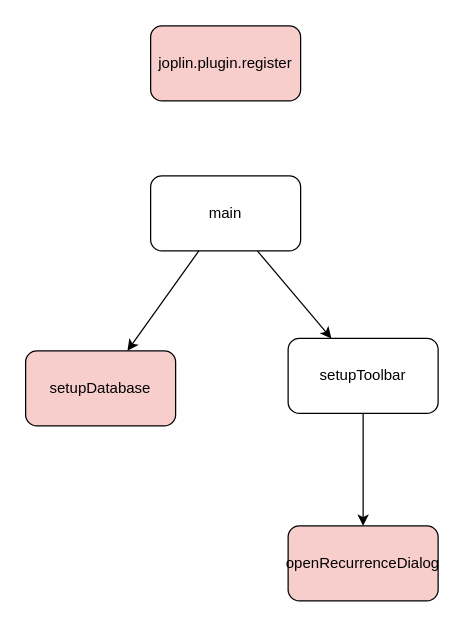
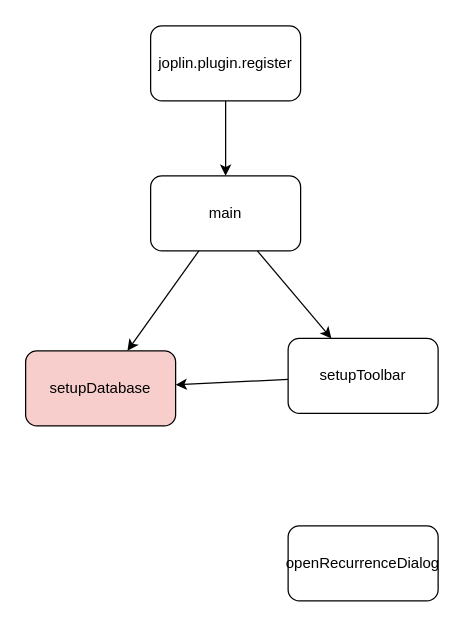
node "joplin.plugin.register": fillcolor #f8cecc -> #ffffff
edge "joplin.plugin.register" -> "main": added
edge "setupToolbar" -> "openRecurrenceDialog": now "setupToolbar" -> "setupDatabase"
node "openRecurrenceDialog": fillcolor #f8cecc -> #ffffff
